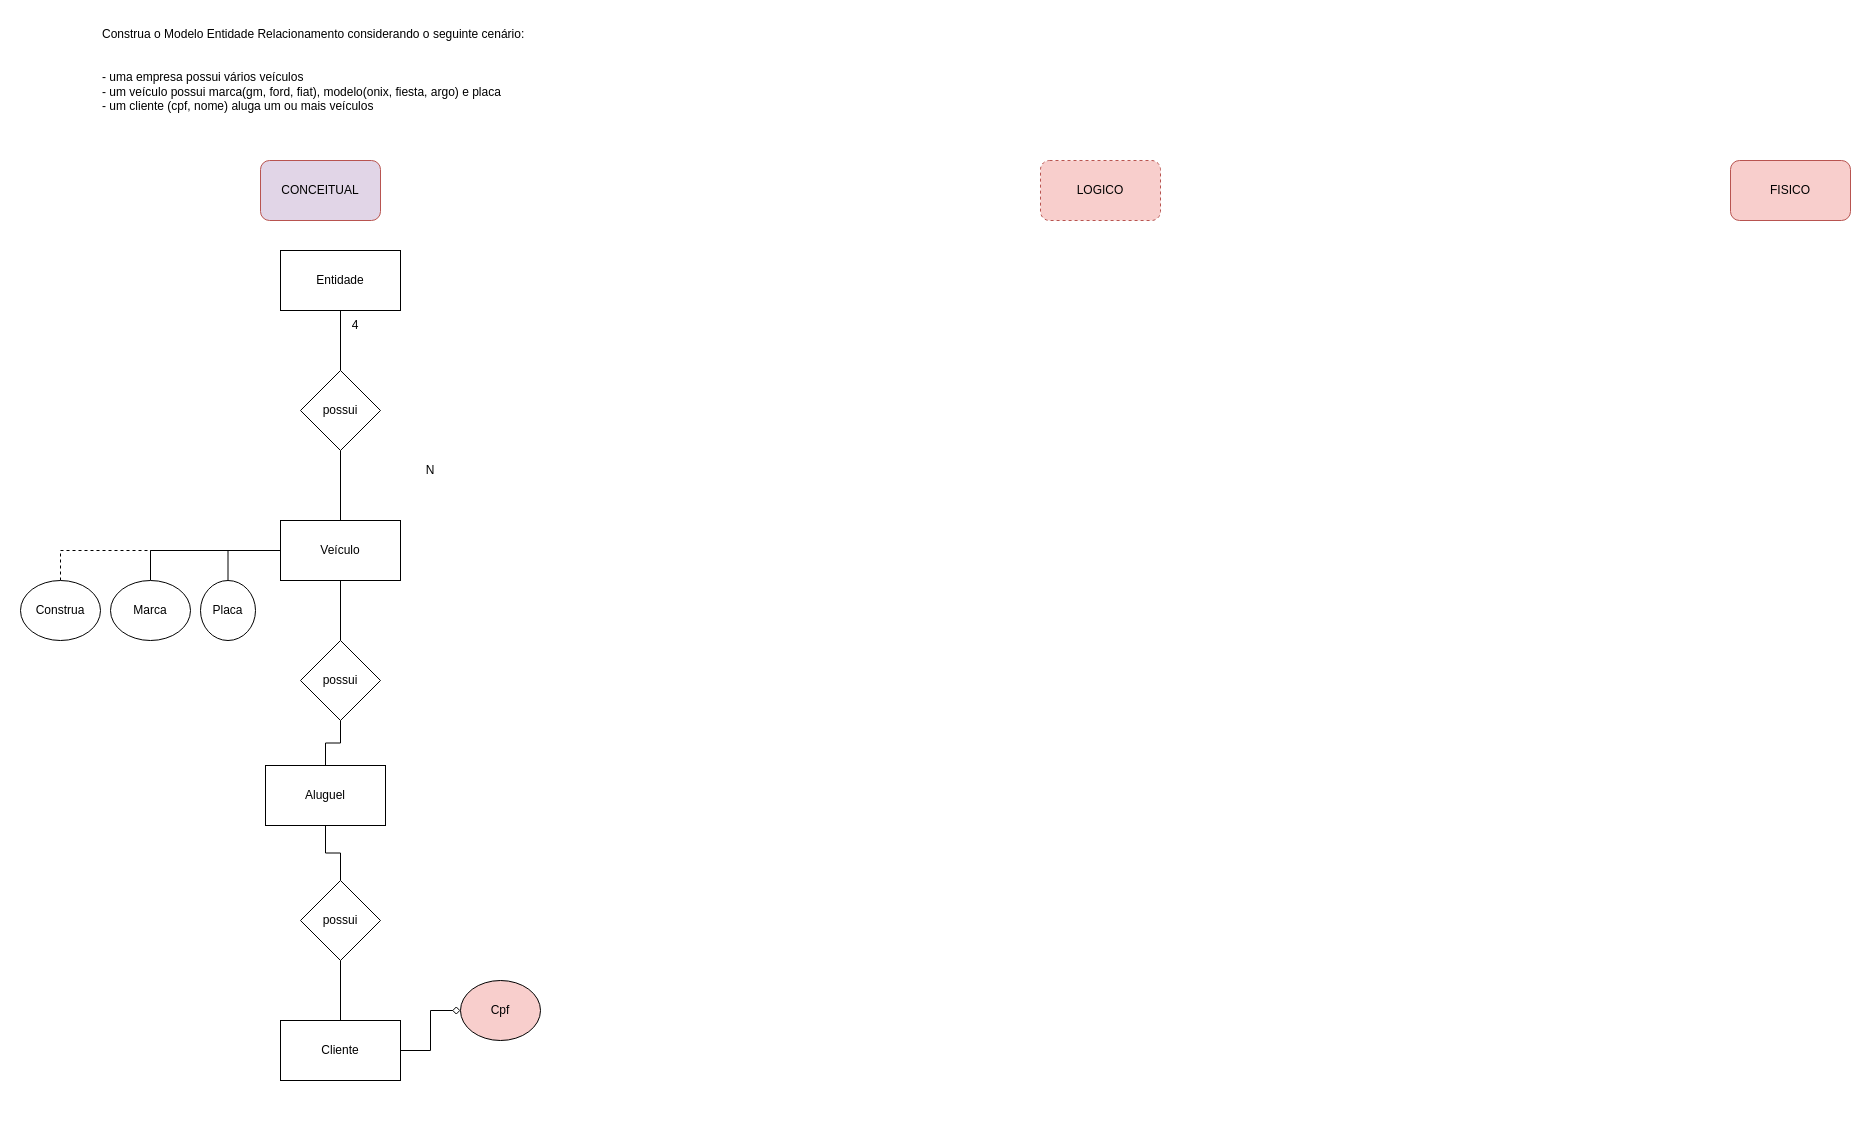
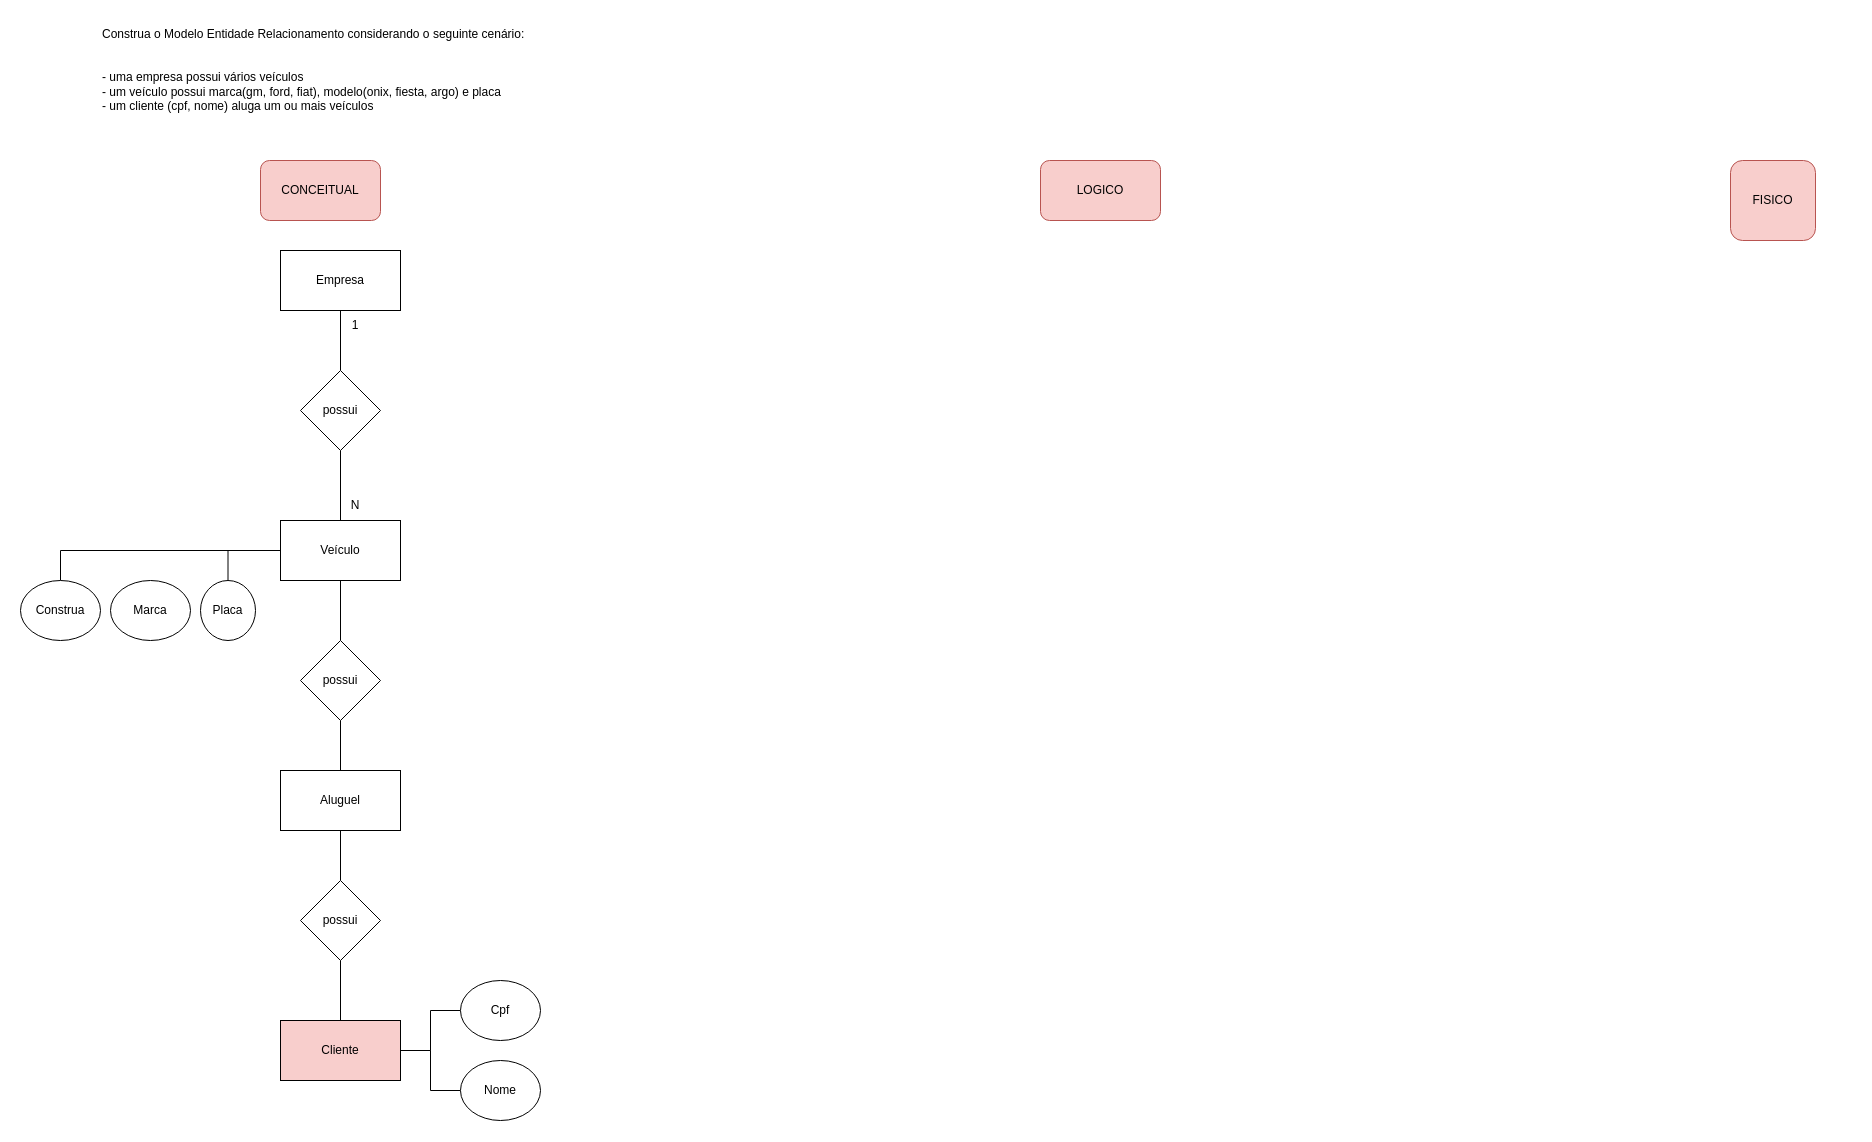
node "CONCEITUAL": fillcolor #e1d5e7 -> #f8cecc
node "LOGICO": style dashed -> solid
node "FISICO": size 120x60 -> 85x80
node "Entidade": label "Entidade" -> "Empresa"
node "4": label "4" -> "1"
node "N": moved (431, 471) -> (356, 506)
edge "Veículo" -- "Construa": style dashed -> solid
edge "Veículo" -- "Marca": removed
node "Aluguel": moved (326, 796) -> (341, 801)
edge "Cliente" -> "Cpf": arrowhead diamond -> none
node "Cpf": fillcolor #f8cecc -> #ffffff
node "Cliente": fillcolor #ffffff -> #f8cecc
edge "Cliente" -- "Nome": added
node "Nome": added
